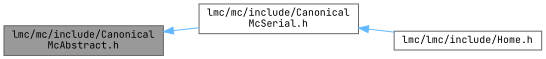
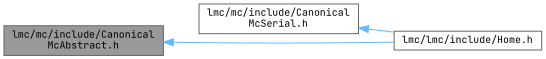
edge "lmc/mc/include/Canonical McSerial.h" -> "lmc/mc/include/Canonical McAbstract.h": now "lmc/lmc/include/Home.h" -> "lmc/mc/include/Canonical McAbstract.h"
